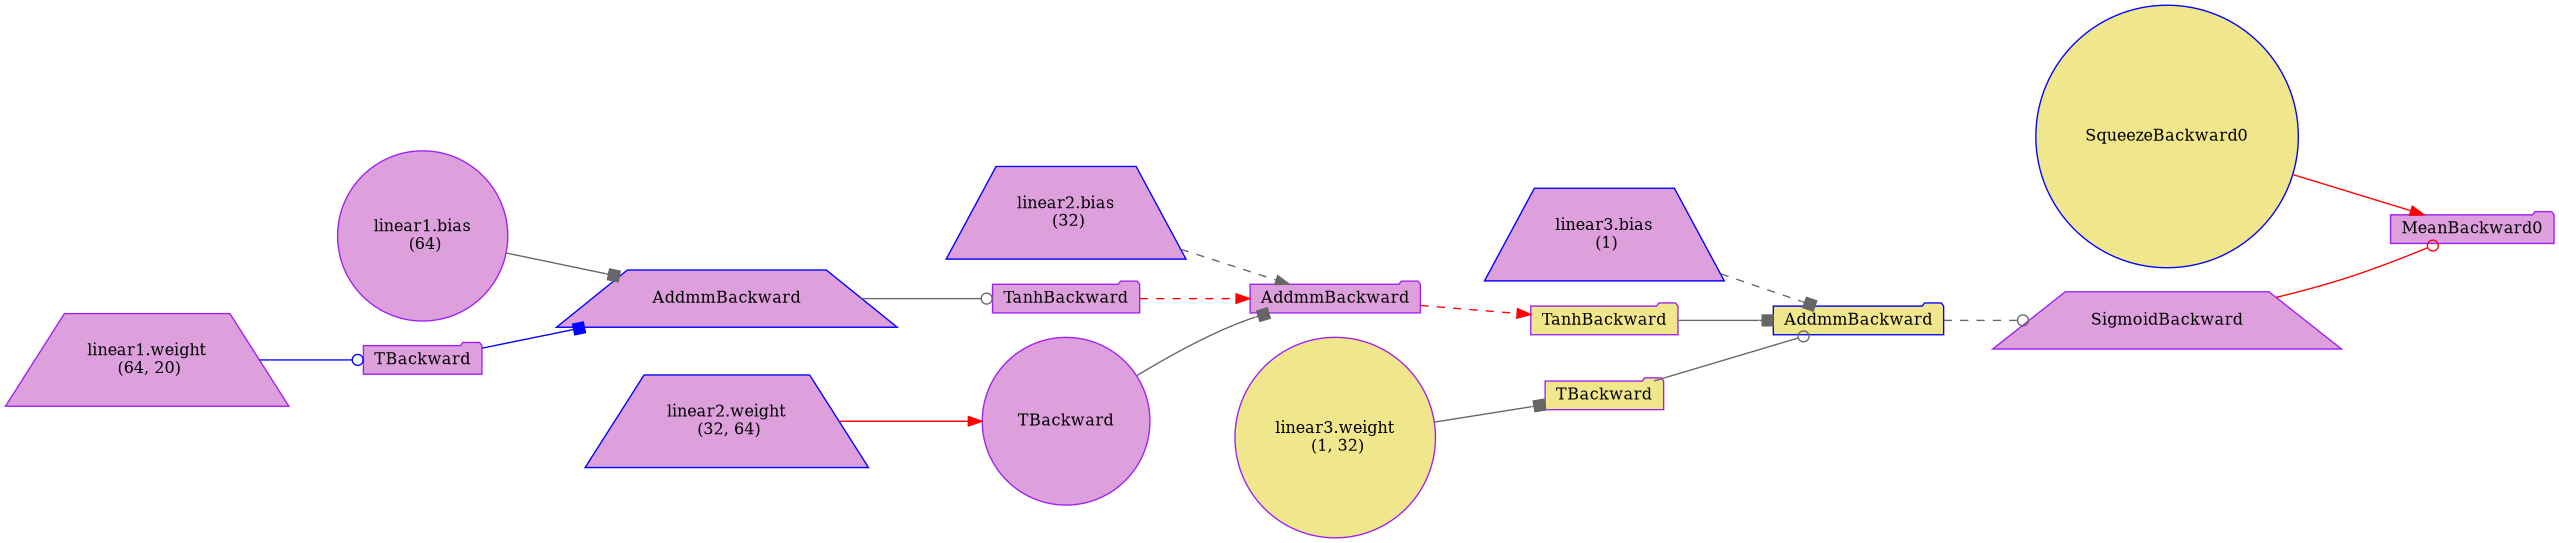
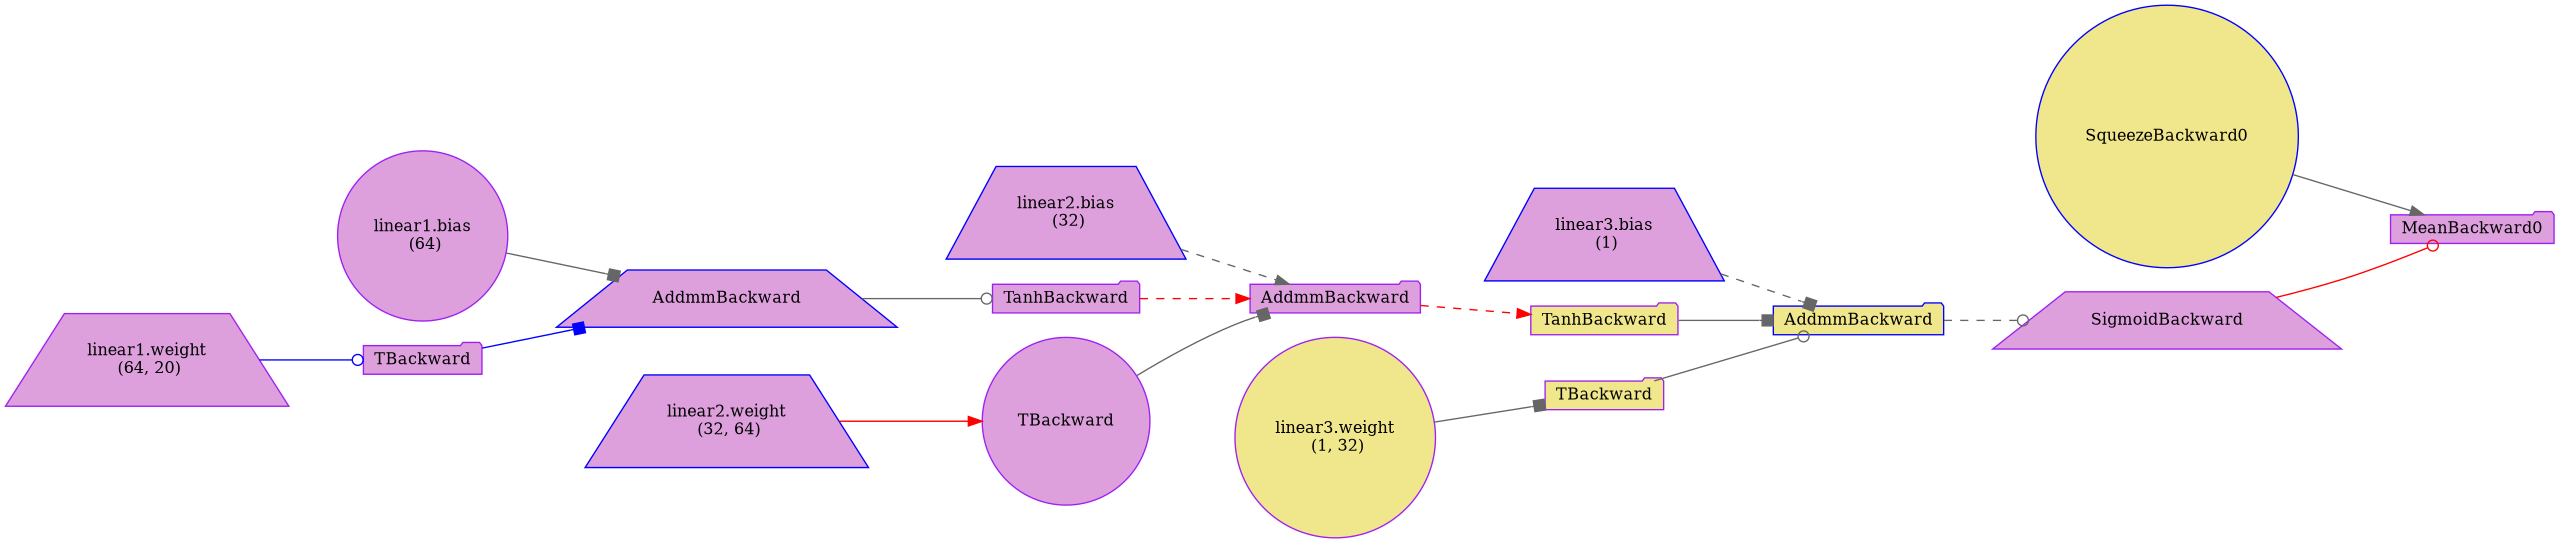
edge "SqueezeBackward0" -> "MeanBackward0": color red -> gray40
